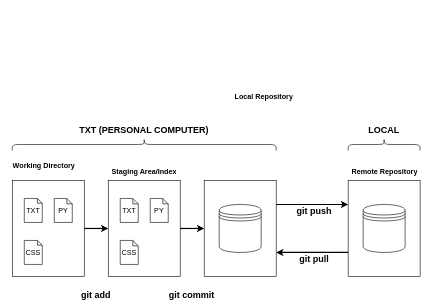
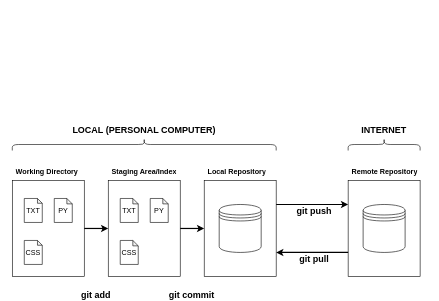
node "Local Repository": moved (267, 96) -> (240, 171)
node "TXT (PERSONAL COMPUTER)": label "TXT (PERSONAL COMPUTER)" -> "LOCAL (PERSONAL COMPUTER)"
node "LOCAL": label "LOCAL" -> "INTERNET"
node "Working Directory": moved (51, 165) -> (54, 171)
